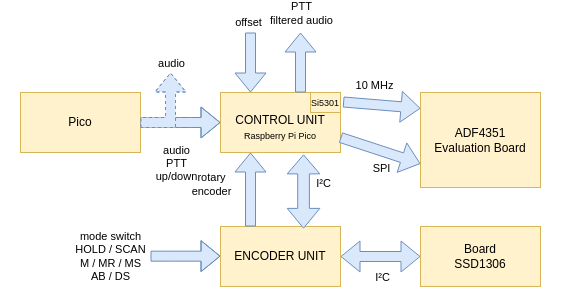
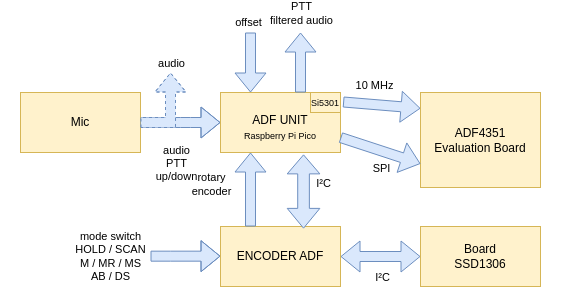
node "Pico": label "Pico" -> "Mic"
node "CONTROL UNIT Raspberry Pi Pico": label "CONTROL UNIT Raspberry Pi Pico" -> "ADF UNIT Raspberry Pi Pico"
node "ENCODER UNIT": label "ENCODER UNIT" -> "ENCODER ADF"
